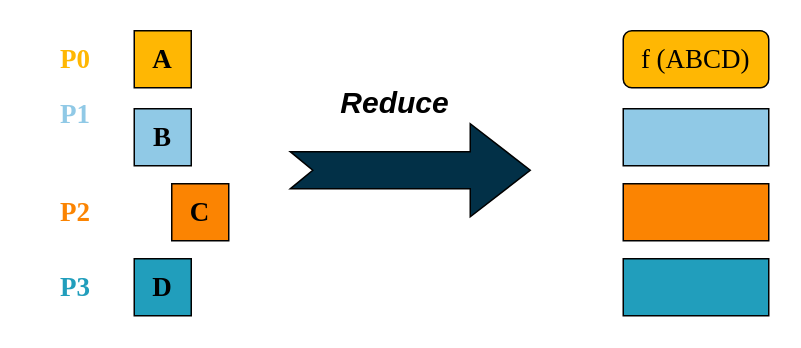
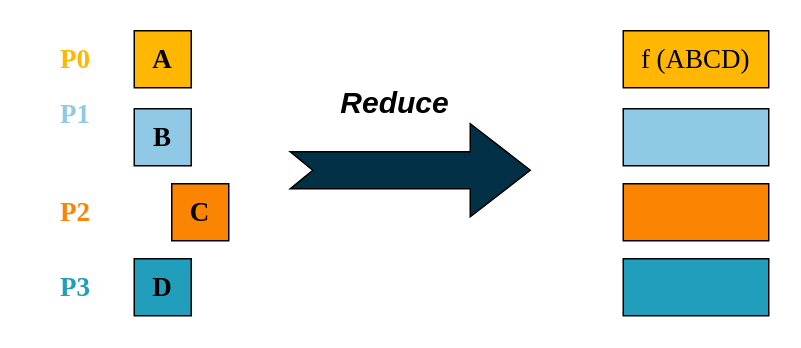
node "f (ABCD)": shape rounded rectangle -> rectangle
